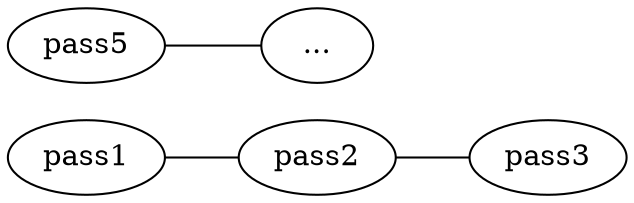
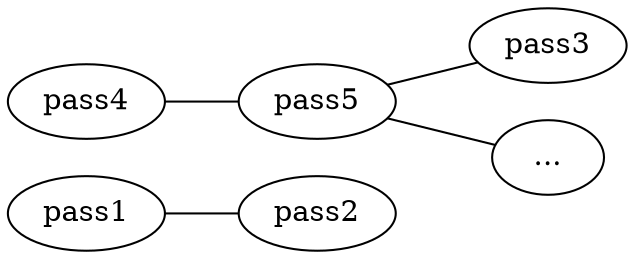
node "pass4": added
edge "pass2" -- "pass3": now "pass5" -- "pass3"
